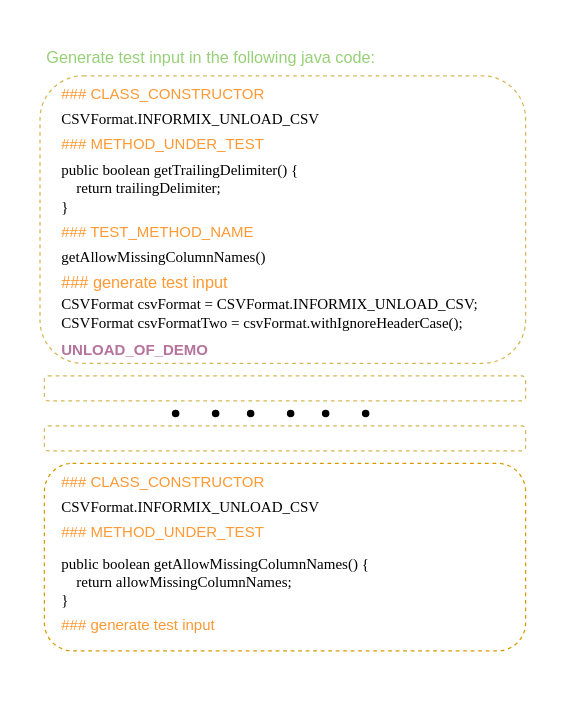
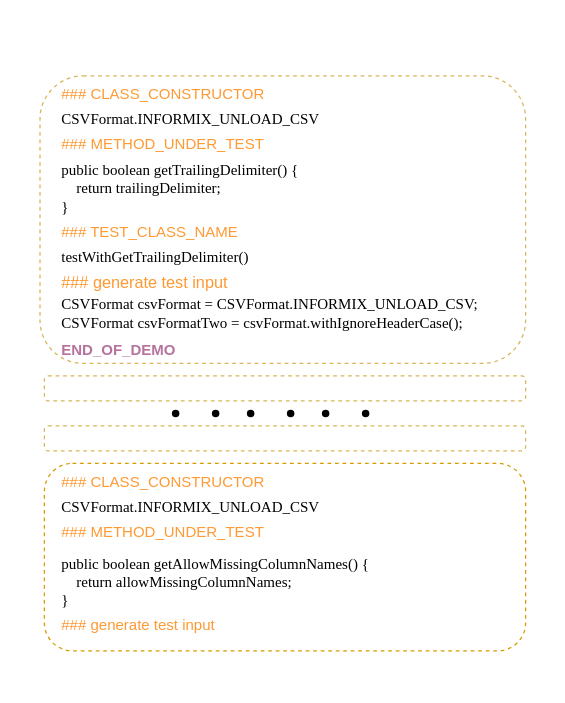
node "Generate test input in the following java code:": removed
node "### TEST_METHOD_NAME": label "### TEST_METHOD_NAME" -> "### TEST_CLASS_NAME"
node "getAllowMissingColumnNames()": label "getAllowMissingColumnNames()" -> "testWithGetTrailingDelimiter()"
node "UNLOAD_OF_DEMO": label "UNLOAD_OF_DEMO" -> "END_OF_DEMO"
